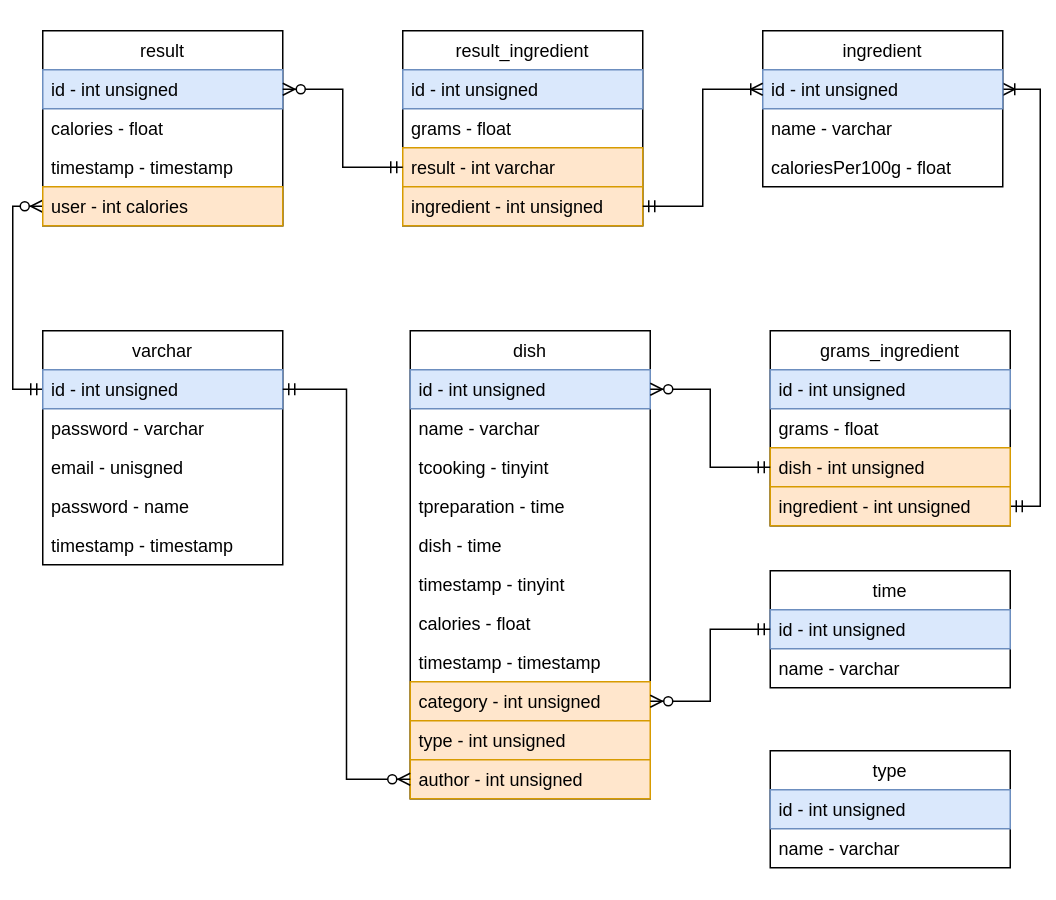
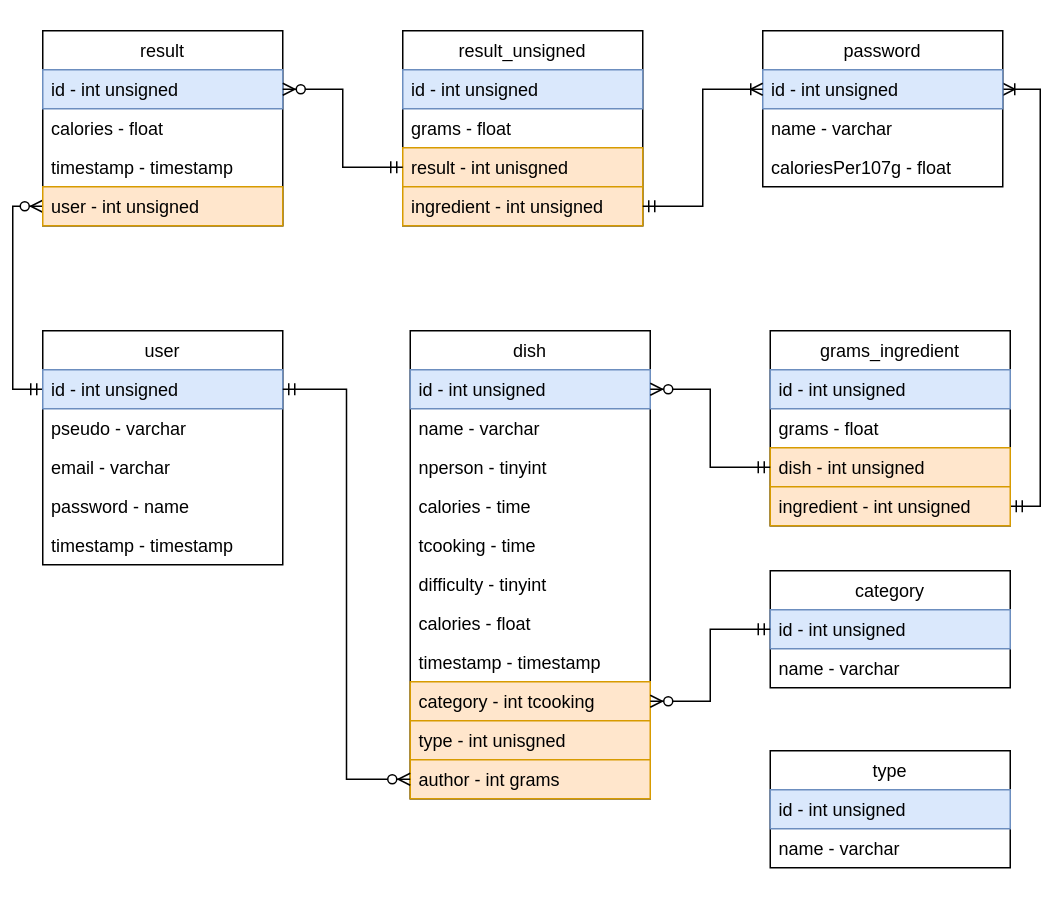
node "result_ingredient": label "result_ingredient" -> "result_unsigned"
node "ingredient": label "ingredient" -> "password"
node "result - int varchar": label "result - int varchar" -> "result - int unisgned"
node "caloriesPer100g - float": label "caloriesPer100g - float" -> "caloriesPer107g - float"
node "user - int calories": label "user - int calories" -> "user - int unsigned"
node "varchar": label "varchar" -> "user"
node "password - varchar": label "password - varchar" -> "pseudo - varchar"
node "email - unisgned": label "email - unisgned" -> "email - varchar"
node "tcooking - tinyint": label "tcooking - tinyint" -> "nperson - tinyint"
node "tpreparation - time": label "tpreparation - time" -> "calories - time"
node "dish - time": label "dish - time" -> "tcooking - time"
node "timestamp - tinyint": label "timestamp - tinyint" -> "difficulty - tinyint"
node "time": label "time" -> "category"
node "category - int unsigned": label "category - int unsigned" -> "category - int tcooking"
node "type - int unsigned": label "type - int unsigned" -> "type - int unisgned"
node "author - int unsigned": label "author - int unsigned" -> "author - int grams"
